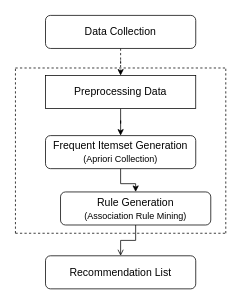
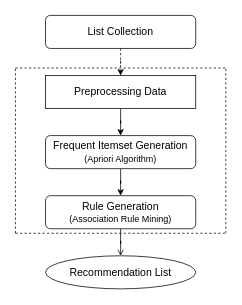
node "Data Collection": label "Data Collection" -> "List Collection"
node "Frequent Itemset Generation (Apriori Collection)": label "Frequent Itemset Generation (Apriori Collection)" -> "Frequent Itemset Generation (Apriori Algorithm)"
node "Rule Generation (Association Rule Mining)": moved (135, 208) -> (120, 212)
node "Recommendation List": shape rounded rectangle -> ellipse
